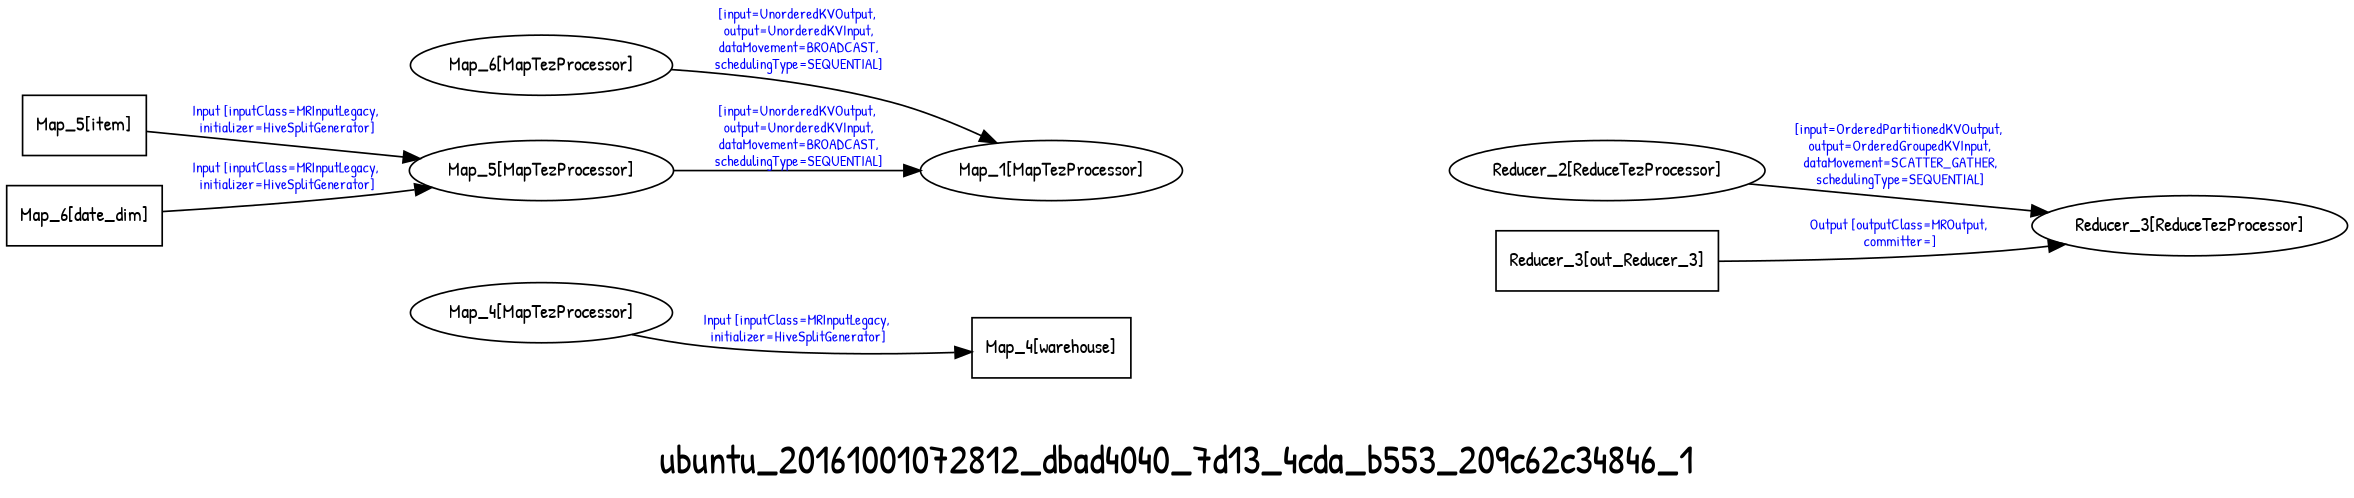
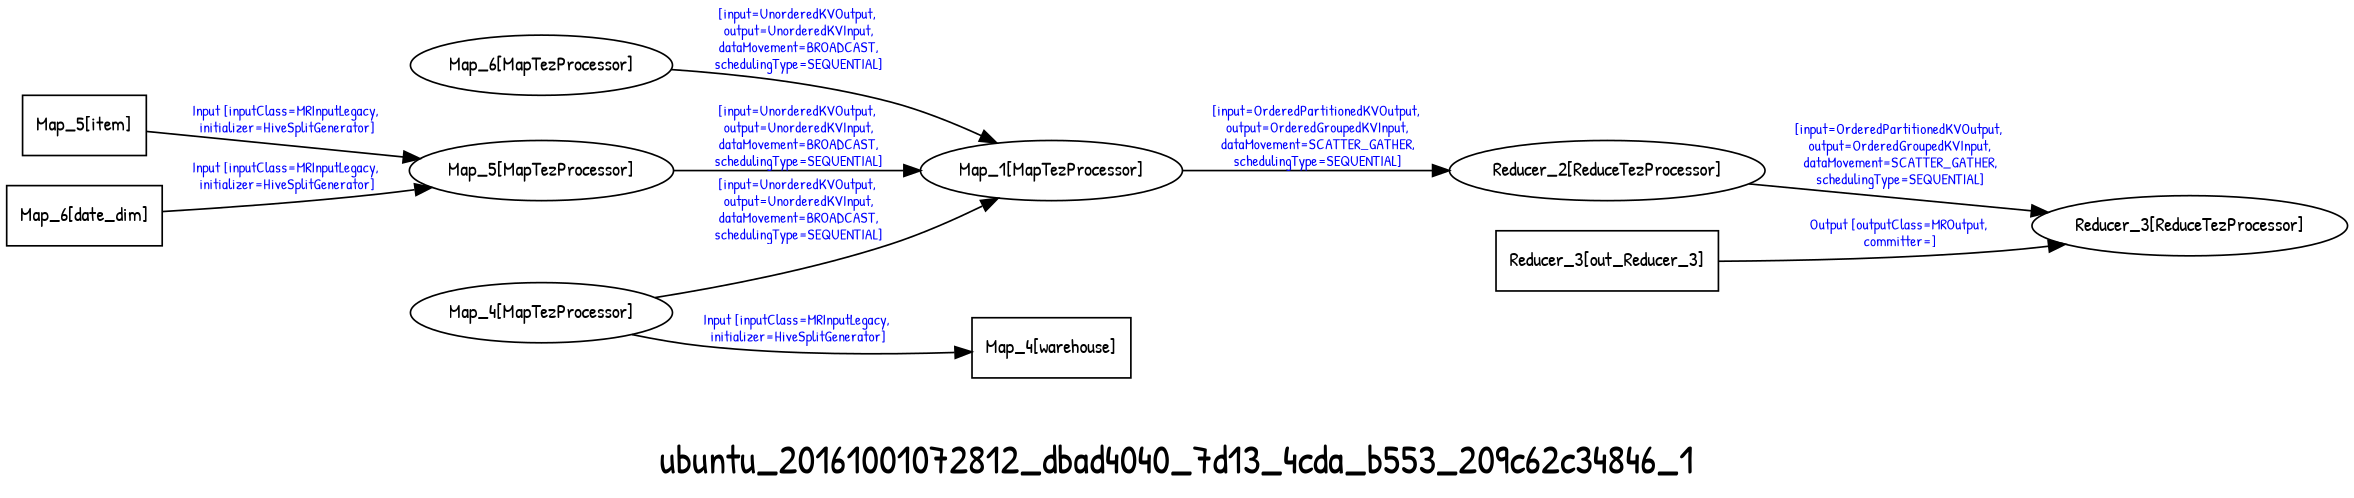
edge "Map_1[MapTezProcessor]" -> "Reducer_2[ReduceTezProcessor]": added, label "[input=OrderedPartitionedKVOutput, output=OrderedGroupedKVInput, dataMovement=SCATTER_GATHER, schedulingType=SEQUENTIAL]"
edge "Map_4[MapTezProcessor]" -> "Map_1[MapTezProcessor]": added, label "[input=UnorderedKVOutput, output=UnorderedKVInput, dataMovement=BROADCAST, schedulingType=SEQUENTIAL]"
